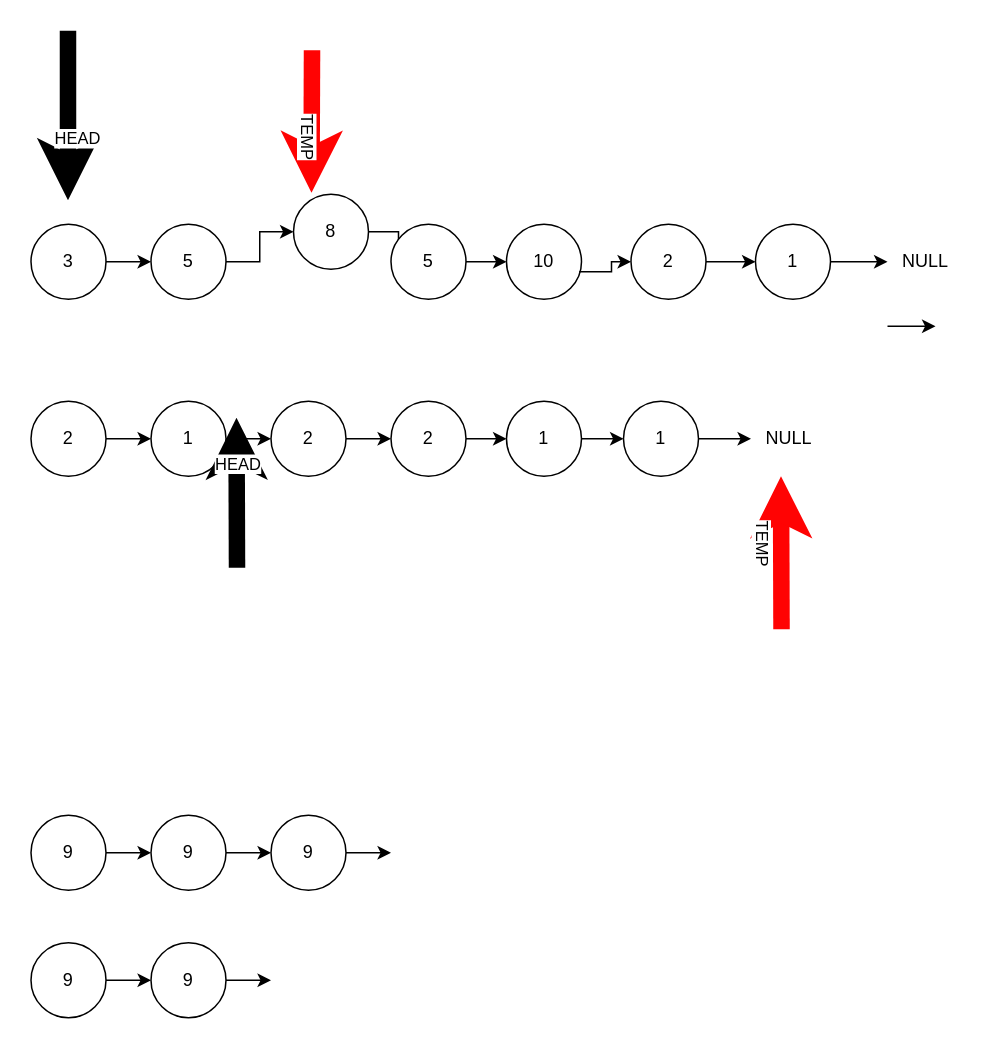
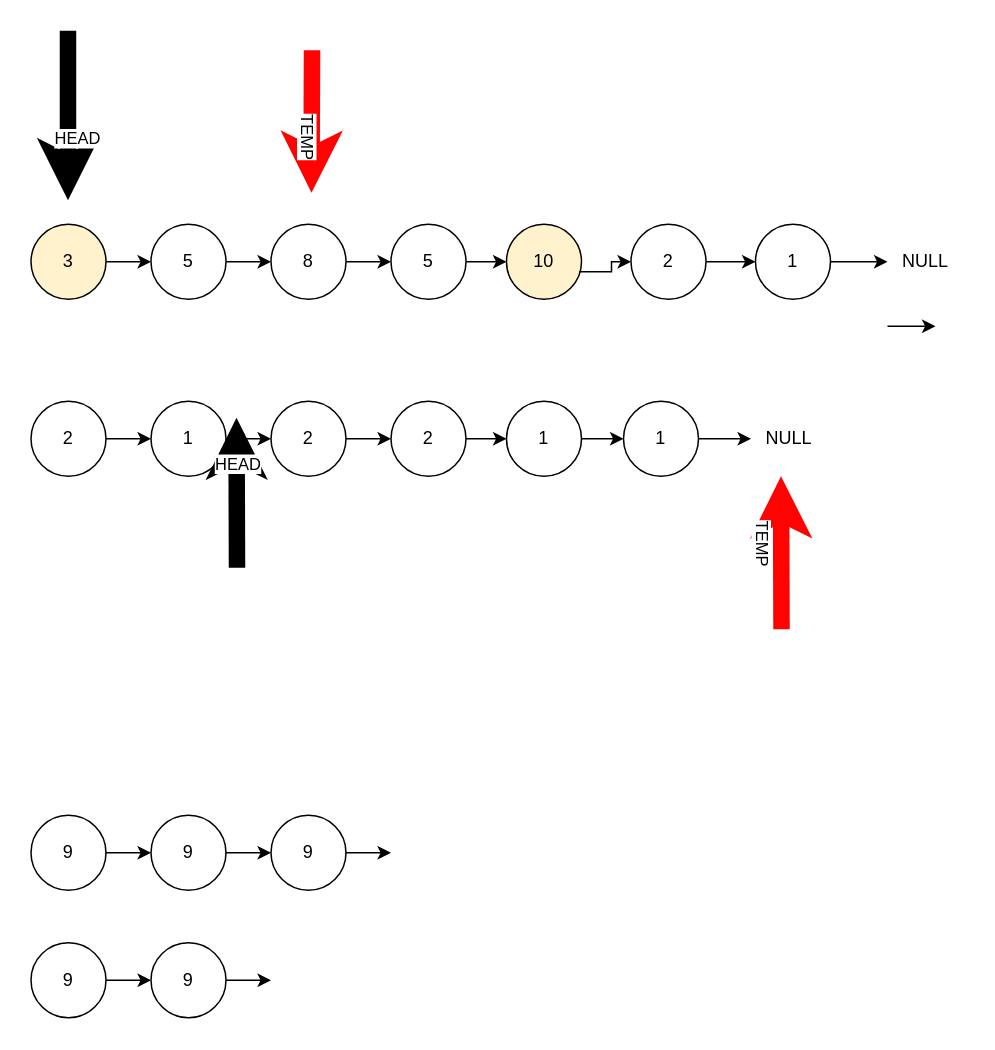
node "8": moved (331, 232) -> (308, 262)
node "3": fillcolor #ffffff -> #fff2cc
node "10": fillcolor #ffffff -> #fff2cc
